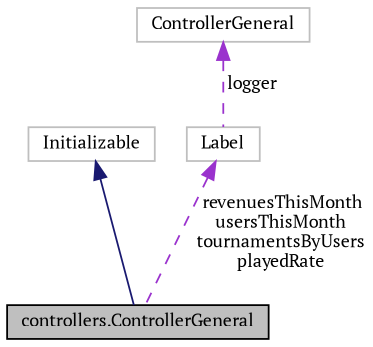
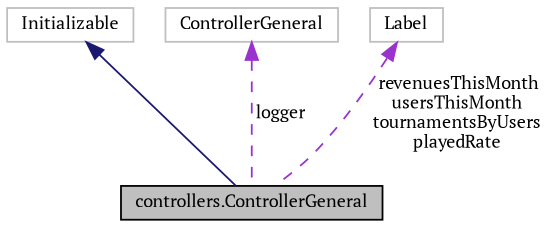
edge "Label" -> "ControllerGeneral": now "controllers.ControllerGeneral" -> "ControllerGeneral"
